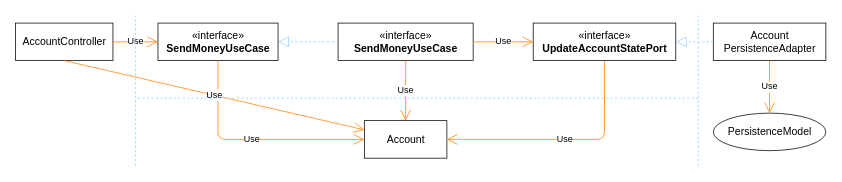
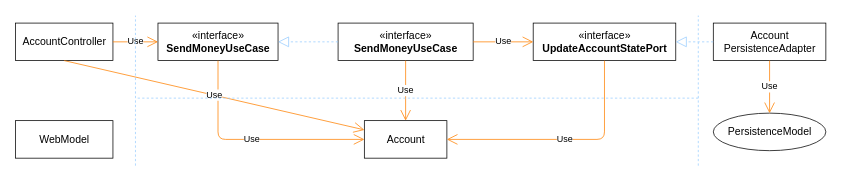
node "WebModel": added
